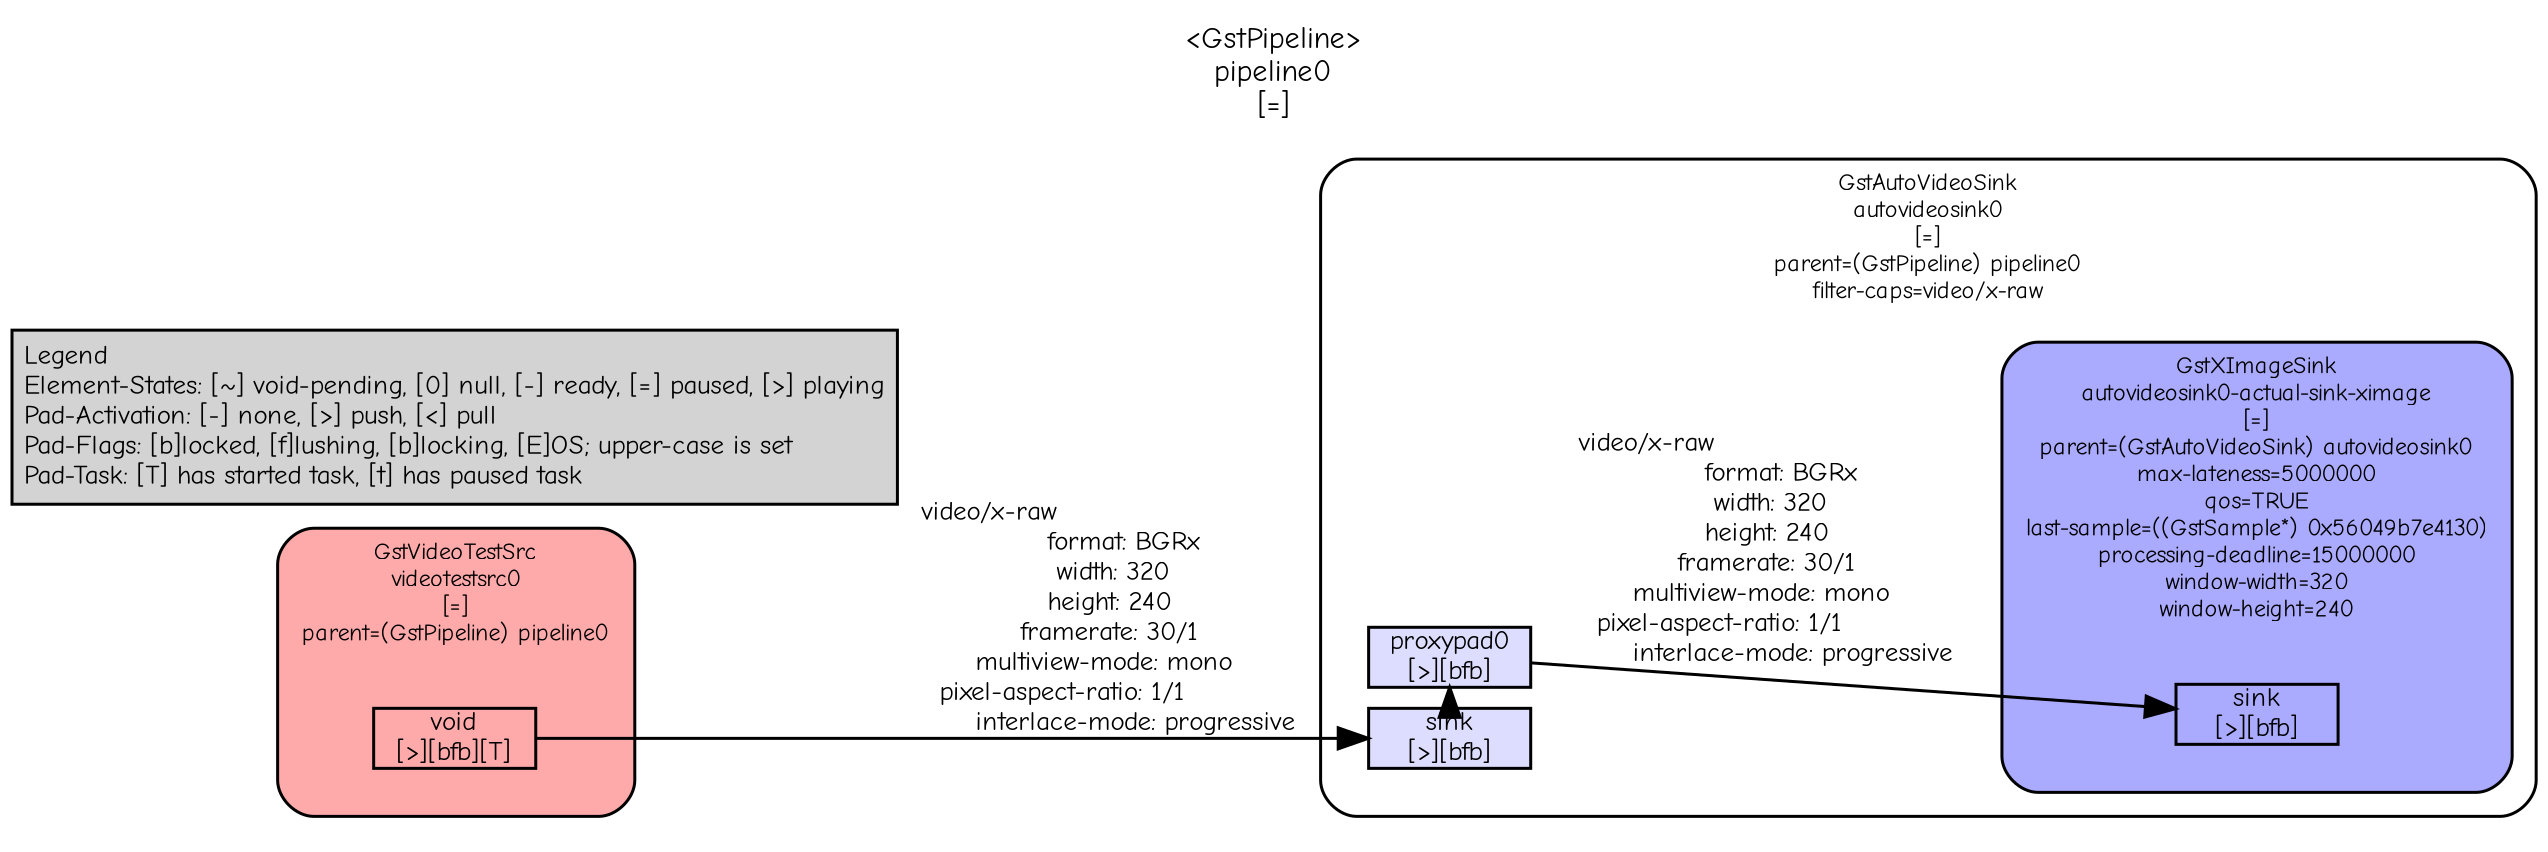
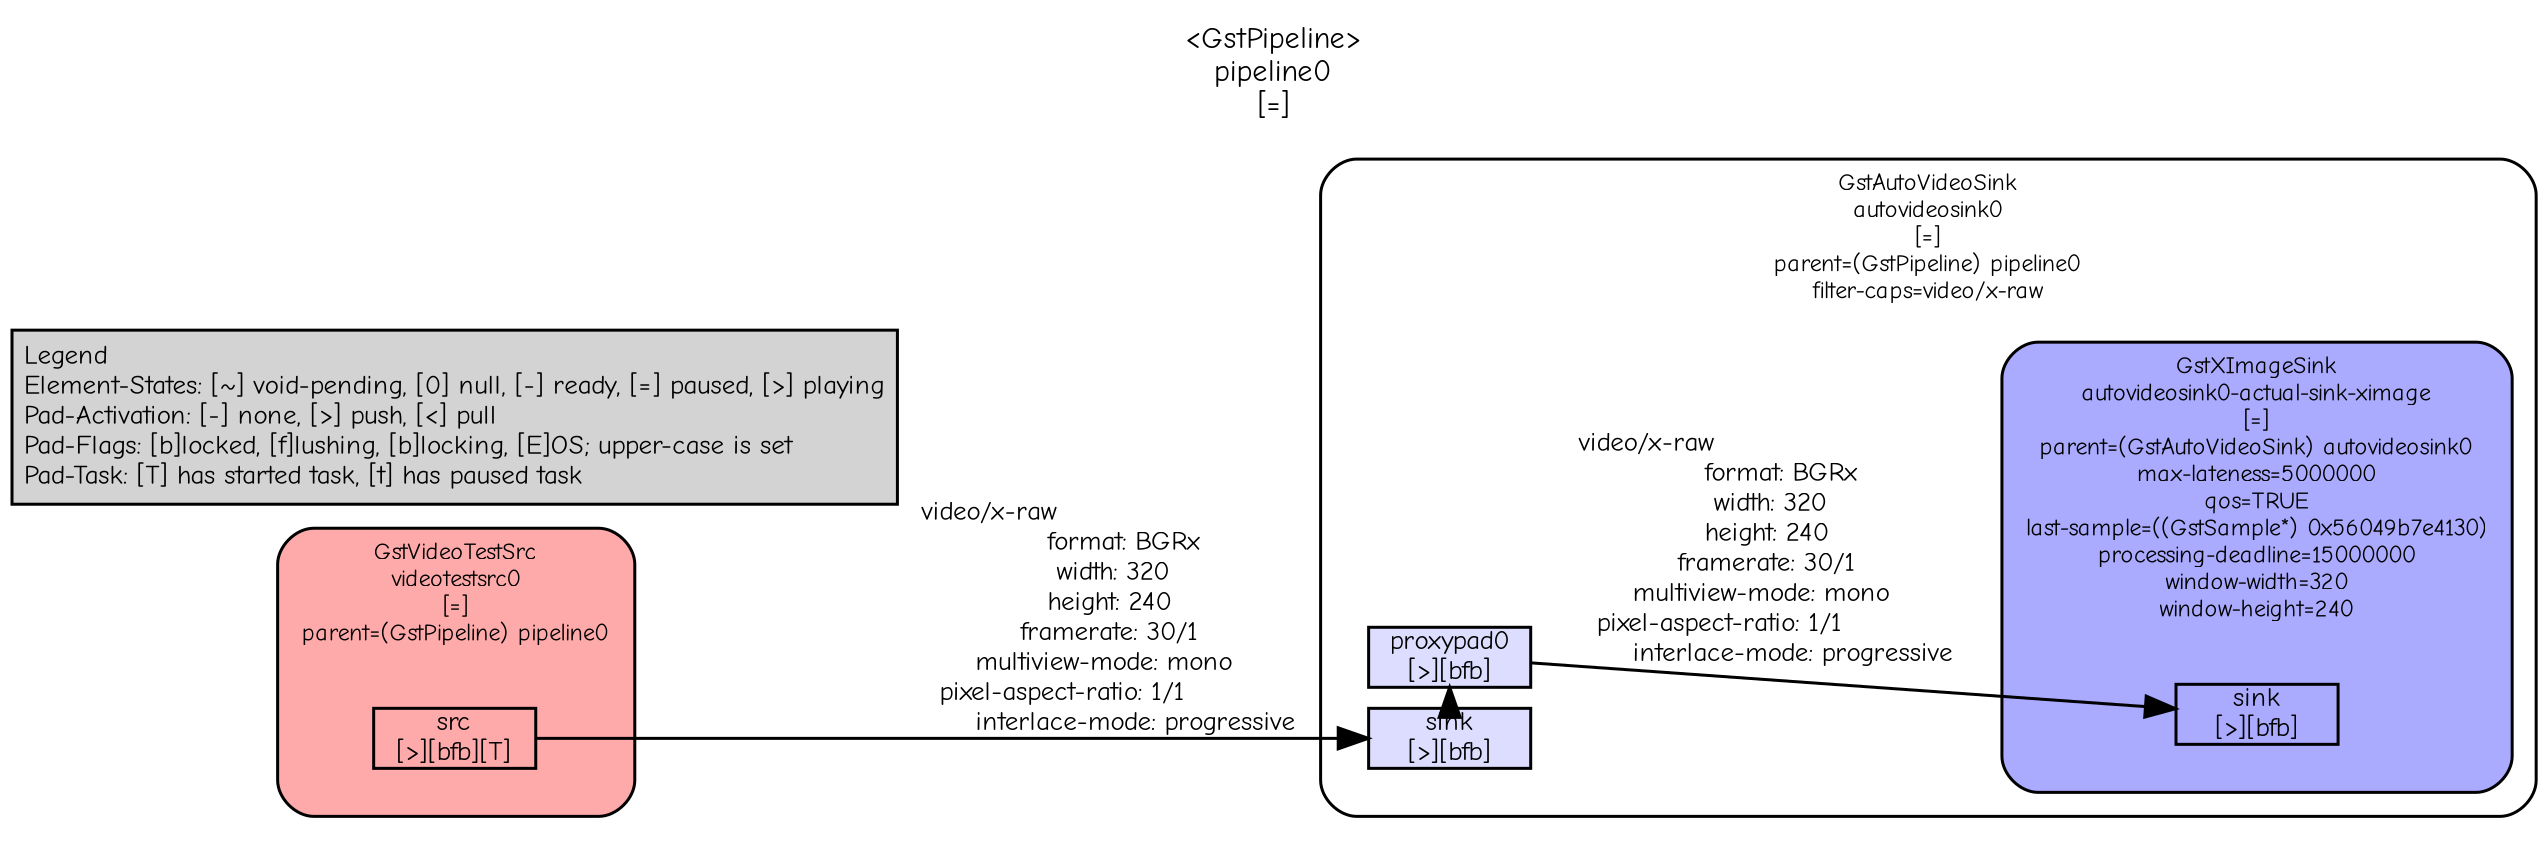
node "void [>][bfb][T]": label "void [>][bfb][T]" -> "src [>][bfb][T]"
